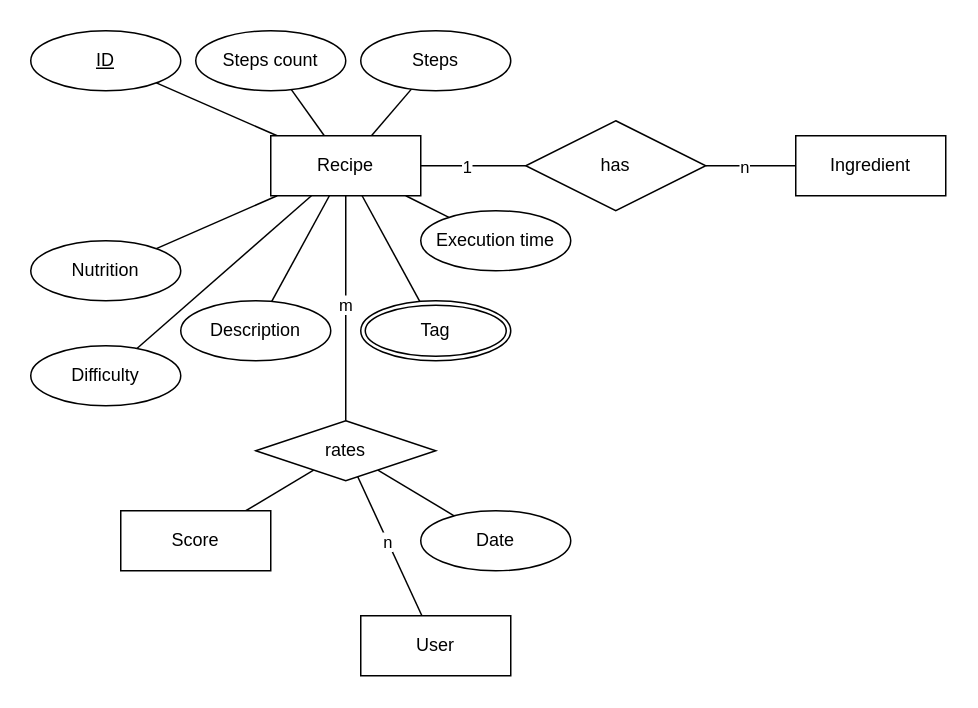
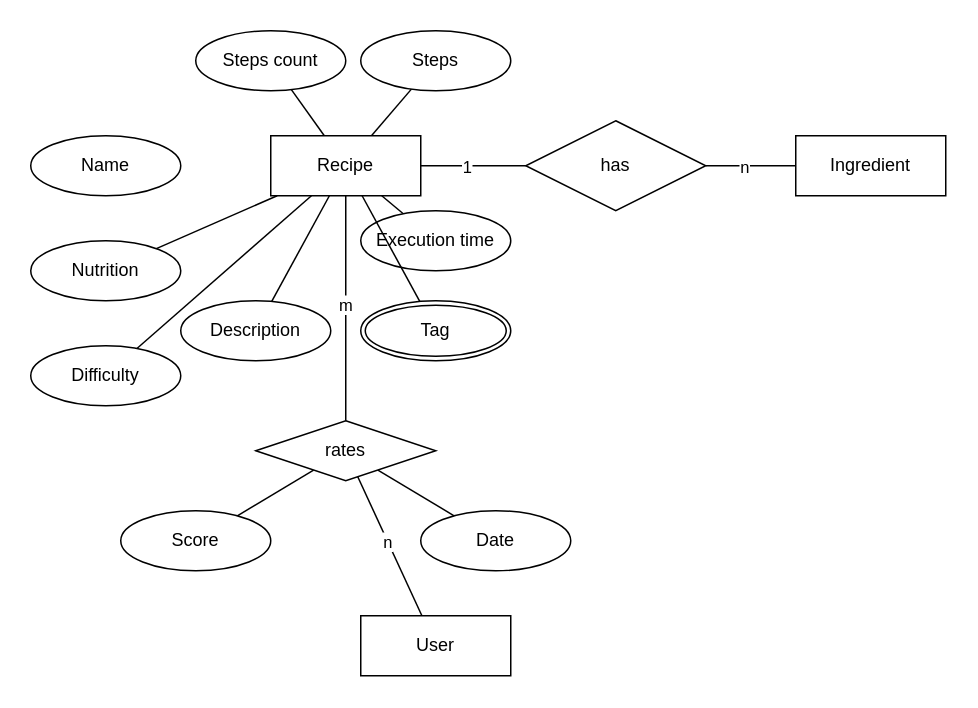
node "ID": removed
edge "ID" -- "Recipe": removed
node "Name": added
node "Execution time": moved (496, 241) -> (436, 241)
node "Score": shape rectangle -> ellipse
